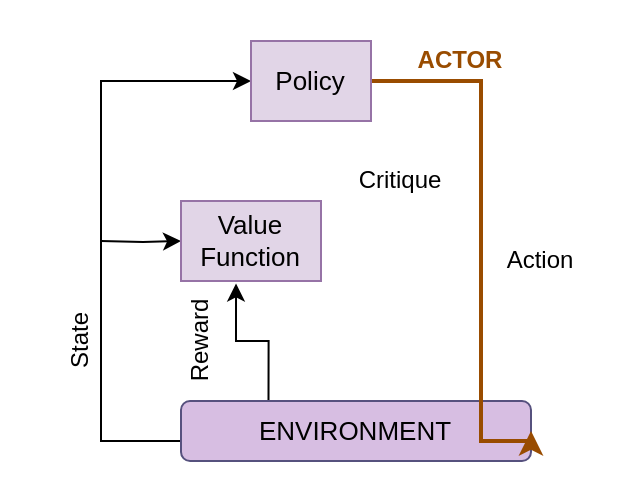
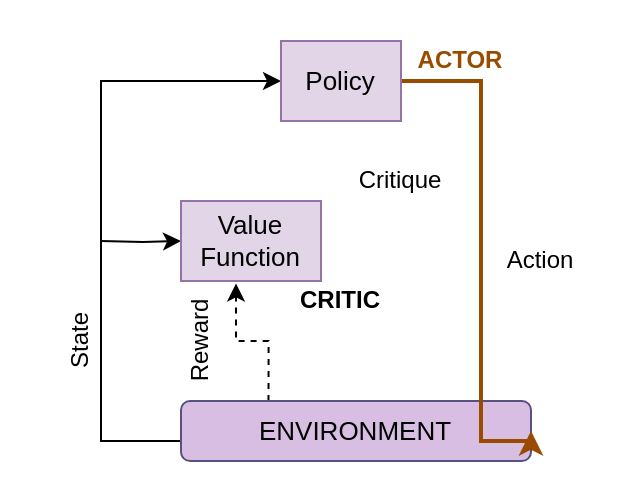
node "Policy": moved (311, 81) -> (341, 81)
node "CRITIC": added
edge "ENVIRONMENT" -> "Value Function": style solid -> dashed
